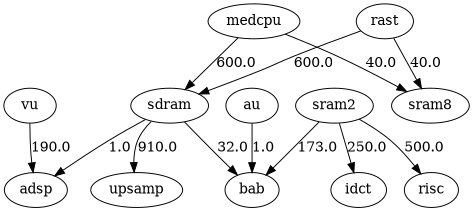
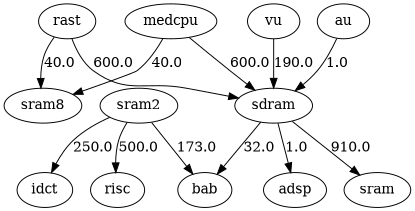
edge "vu" -> "adsp": now "vu" -> "sdram"
edge "au" -> "bab": now "au" -> "sdram"
node "upsamp": label "upsamp" -> "sram"
